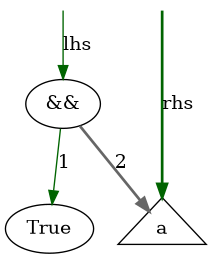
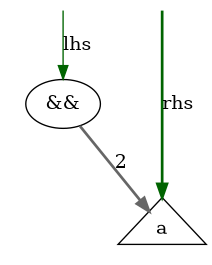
node "True": removed
